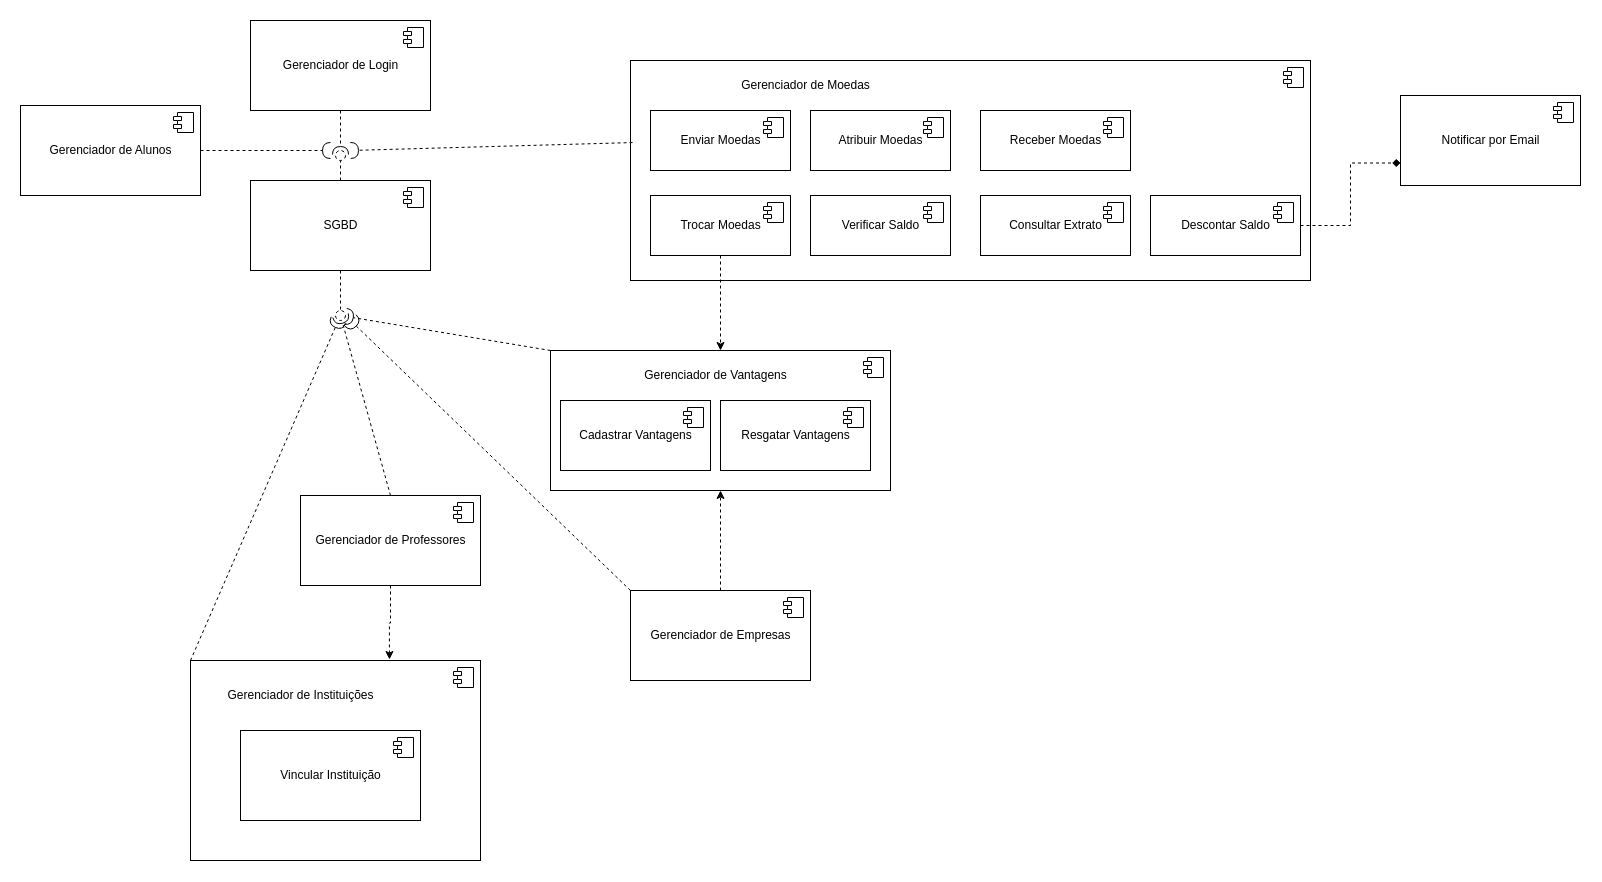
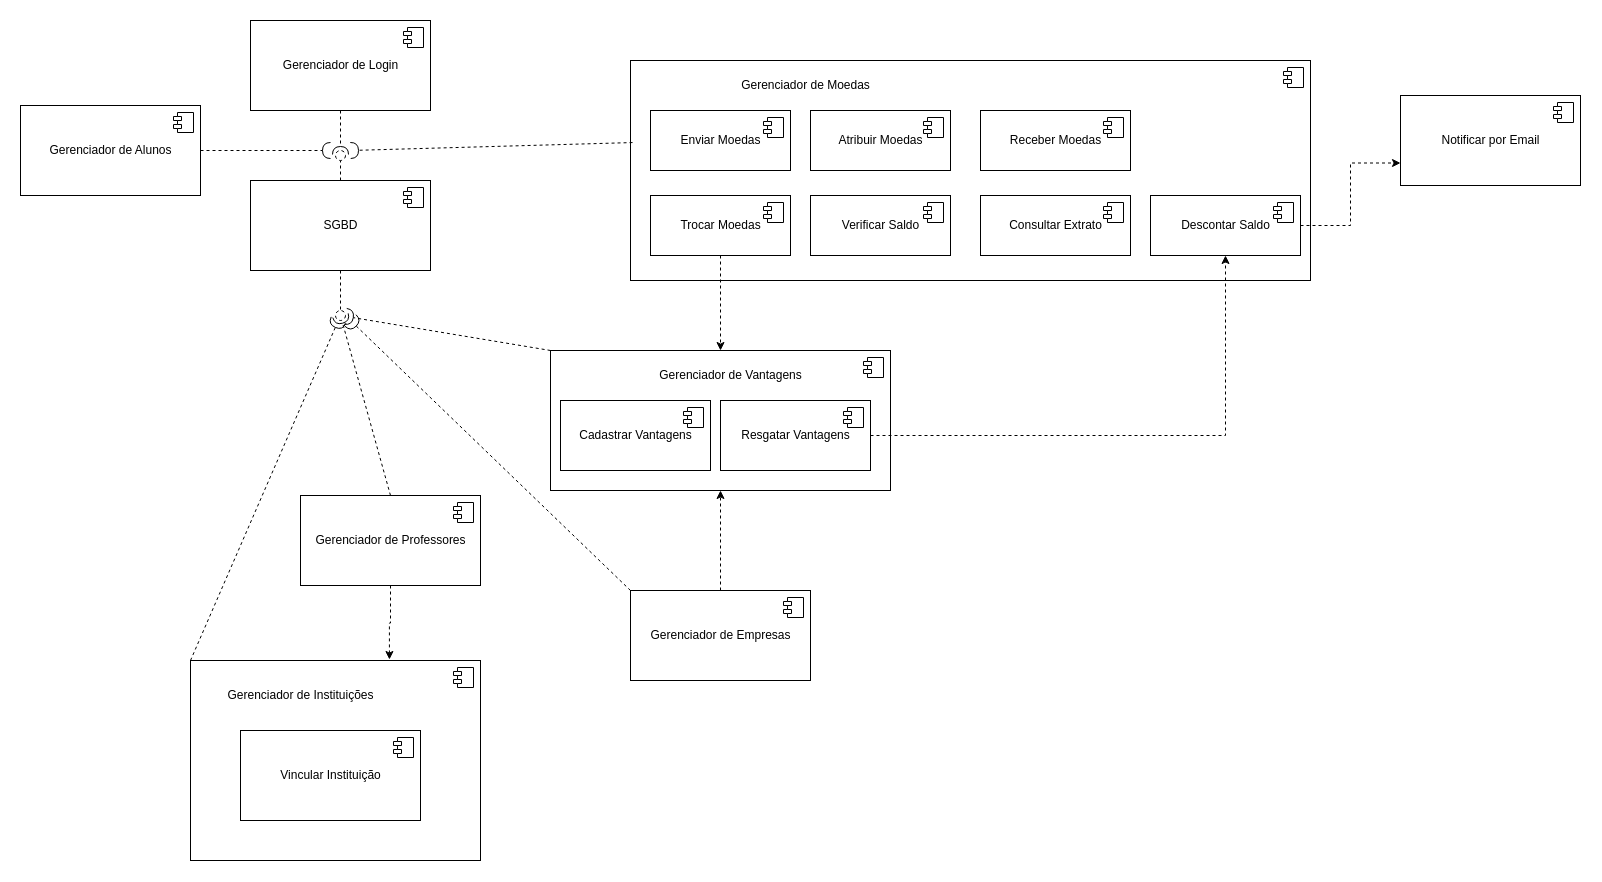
edge "Descontar Saldo" -> "Notificar por Email": arrowhead diamond -> classic
node "Gerenciador de Vantagens": moved (716, 376) -> (731, 376)
edge "Resgatar Vantagens" -> "Descontar Saldo": added
